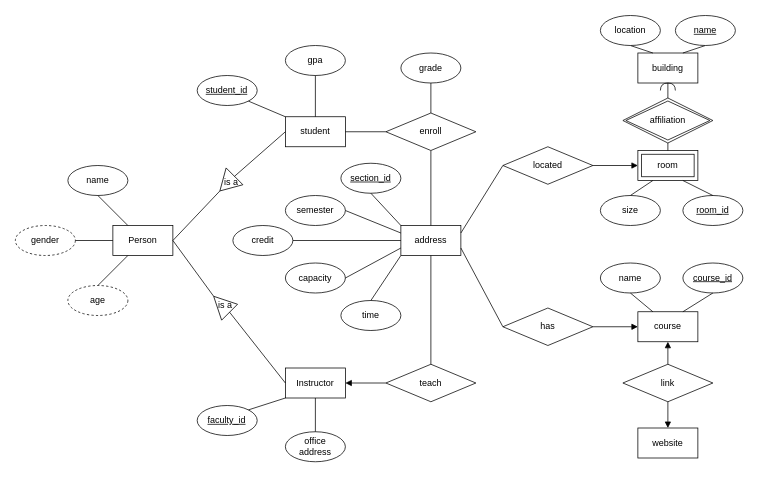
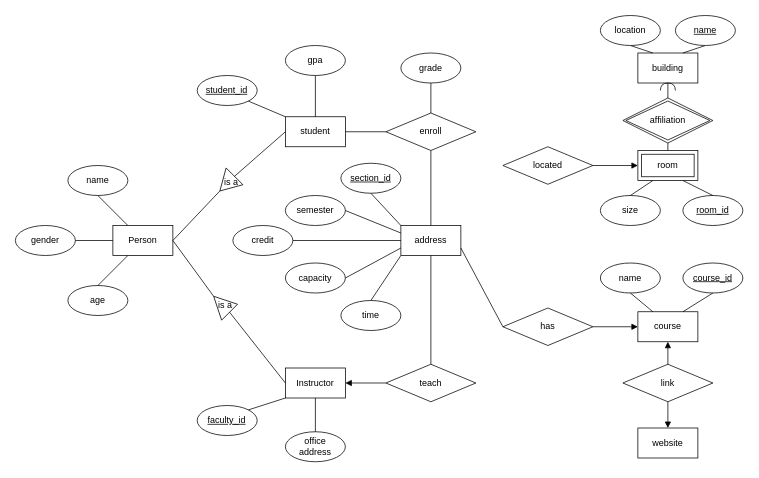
edge "located" -- "address": removed
node "gender": style dashed -> solid
node "age": style dashed -> solid
